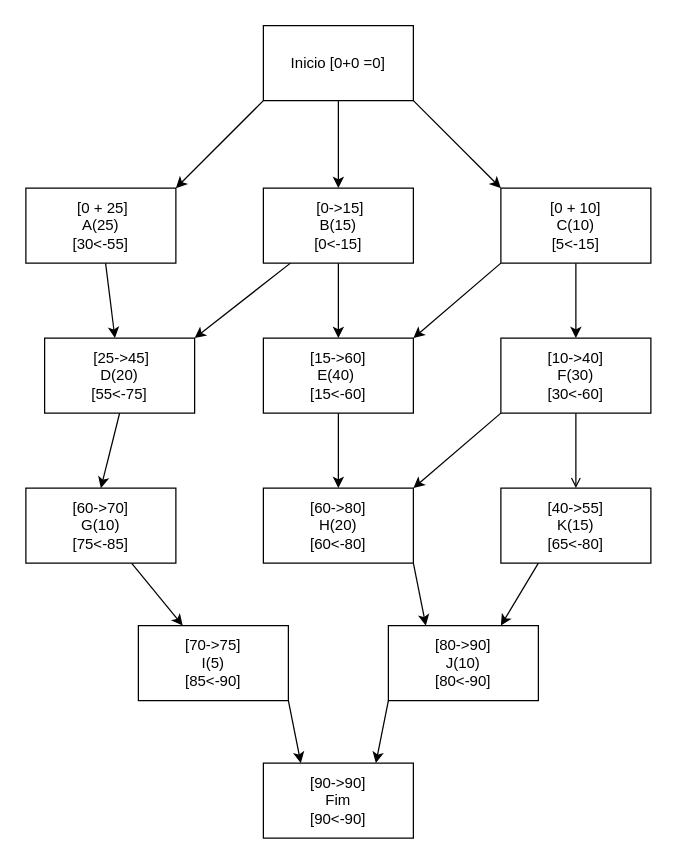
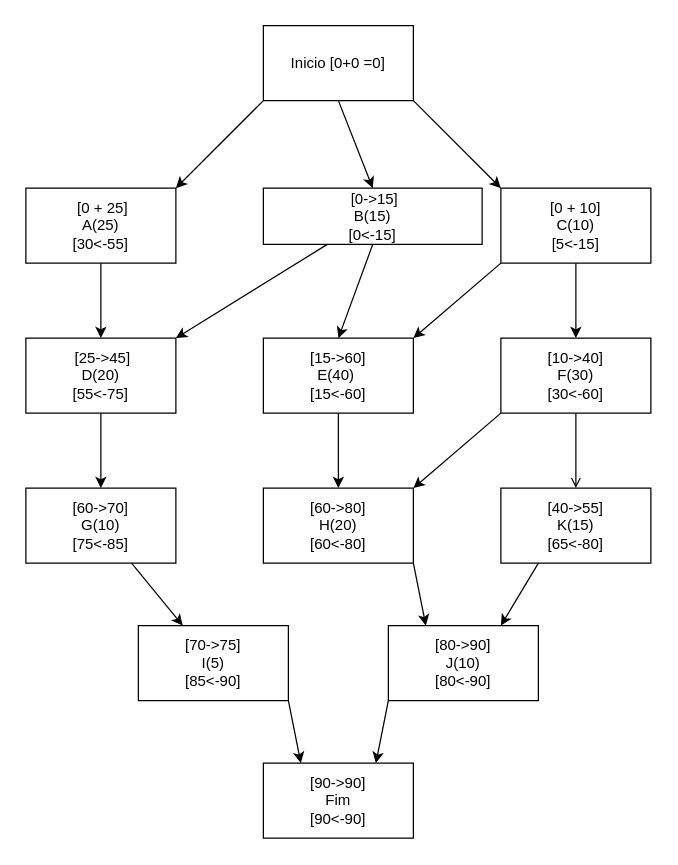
node "[0->15] B(15) [0<-15]": size 150x75 -> 219x56
node "[25->45] D(20) [55<-75]": moved (119, 376) -> (101, 376)
